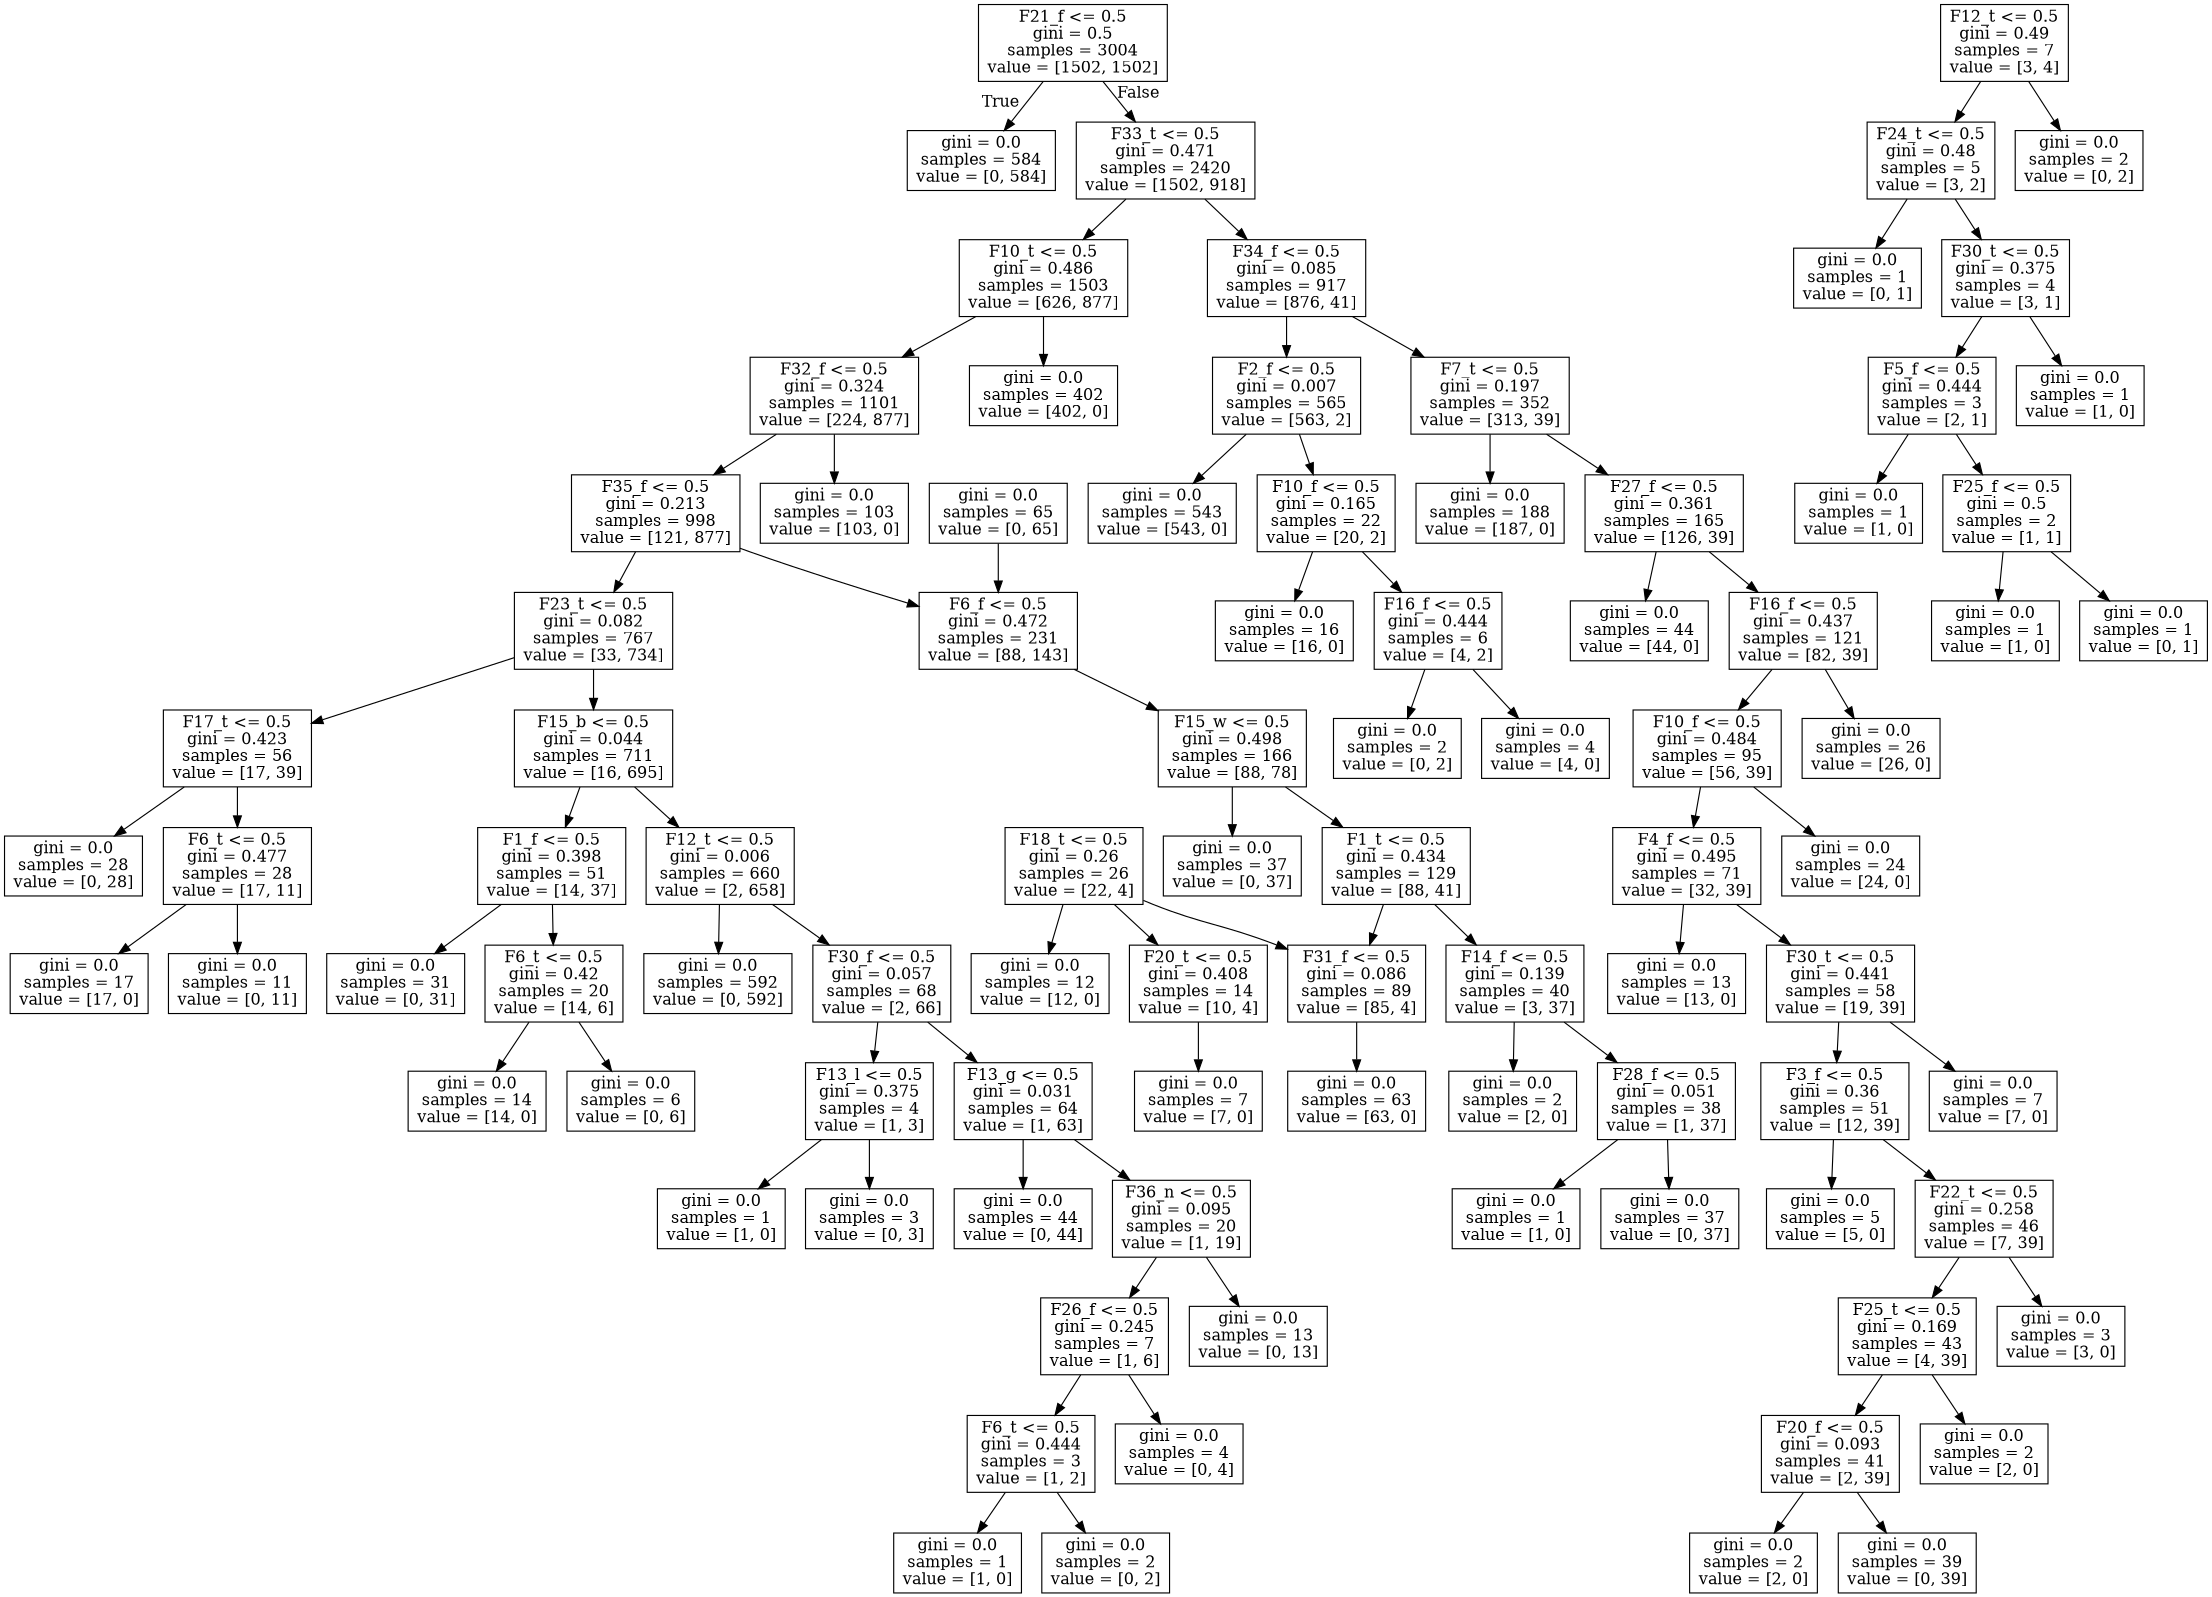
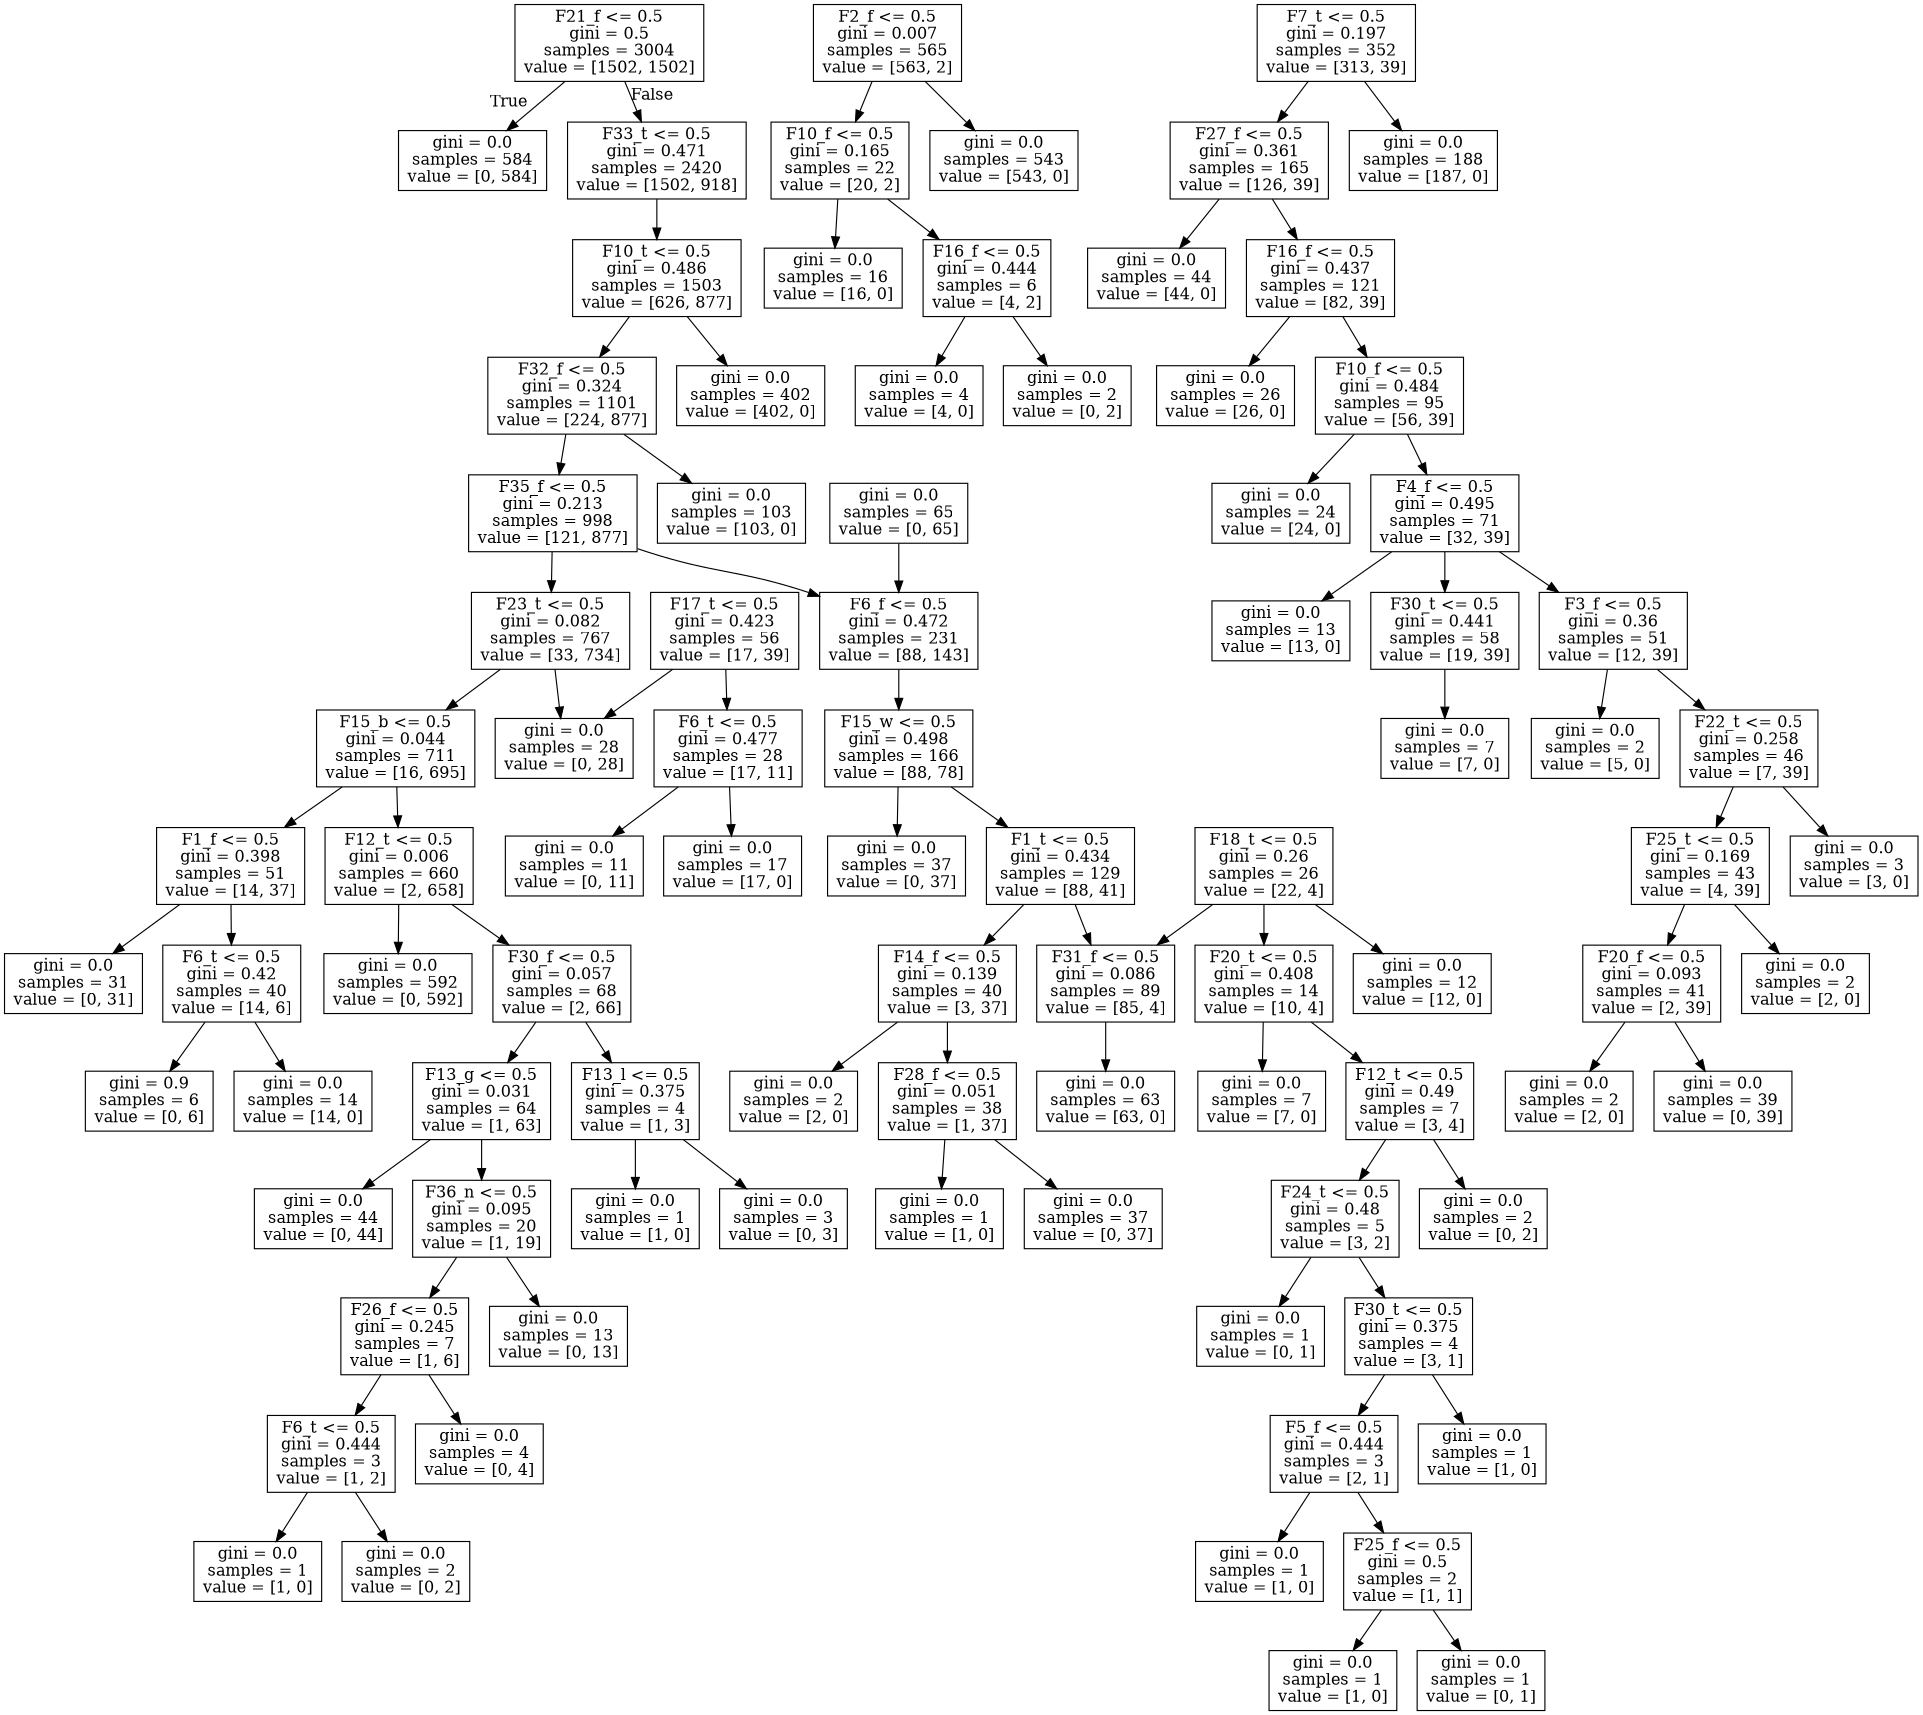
node "F34_f <= 0.5 gini = 0.085 samples = 917 value = [876, 41]": removed
edge "F23_t <= 0.5 gini = 0.082 samples = 767 value = [33, 734]" -> "F17_t <= 0.5 gini = 0.423 samples = 56 value = [17, 39]": now "F23_t <= 0.5 gini = 0.082 samples = 767 value = [33, 734]" -> "gini = 0.0 samples = 28 value = [0, 28]"
node "F6_t <= 0.5 gini = 0.42 samples = 20 value = [14, 6]": label "F6_t <= 0.5 gini = 0.42 samples = 20 value = [14, 6]" -> "F6_t <= 0.5 gini = 0.42 samples = 40 value = [14, 6]"
edge "F30_t <= 0.5 gini = 0.441 samples = 58 value = [19, 39]" -> "F3_f <= 0.5 gini = 0.36 samples = 51 value = [12, 39]": now "F4_f <= 0.5 gini = 0.495 samples = 71 value = [32, 39]" -> "F3_f <= 0.5 gini = 0.36 samples = 51 value = [12, 39]"
edge "F20_t <= 0.5 gini = 0.408 samples = 14 value = [10, 4]" -> "F12_t <= 0.5 gini = 0.49 samples = 7 value = [3, 4]": added
node "gini = 0.0 samples = 6 value = [0, 6]": label "gini = 0.0 samples = 6 value = [0, 6]" -> "gini = 0.9 samples = 6 value = [0, 6]"
node "gini = 0.0 samples = 5 value = [5, 0]": label "gini = 0.0 samples = 5 value = [5, 0]" -> "gini = 0.0 samples = 2 value = [5, 0]"
